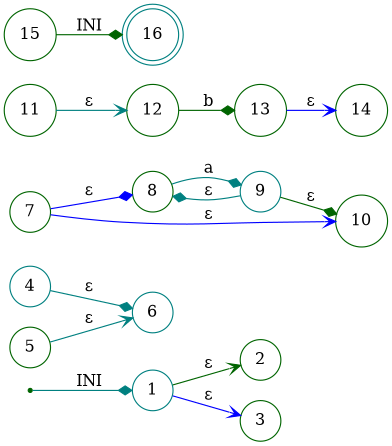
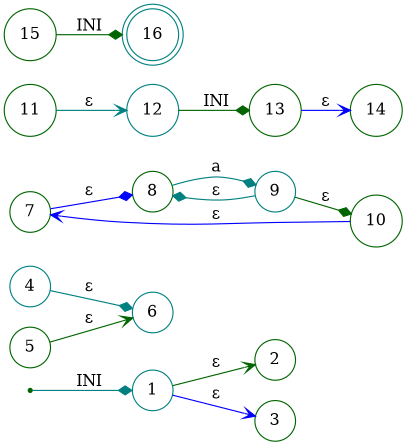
edge "12" -> "13": label "b" -> "INI"
node "12": color darkgreen -> teal
edge "7" -> "10": reversed
edge "5" -> "6": color teal -> darkgreen
